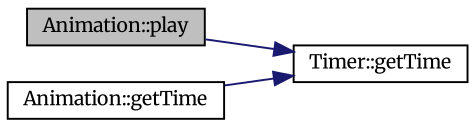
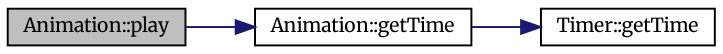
edge "Animation::play" -> "Timer::getTime": now "Animation::play" -> "Animation::getTime"
